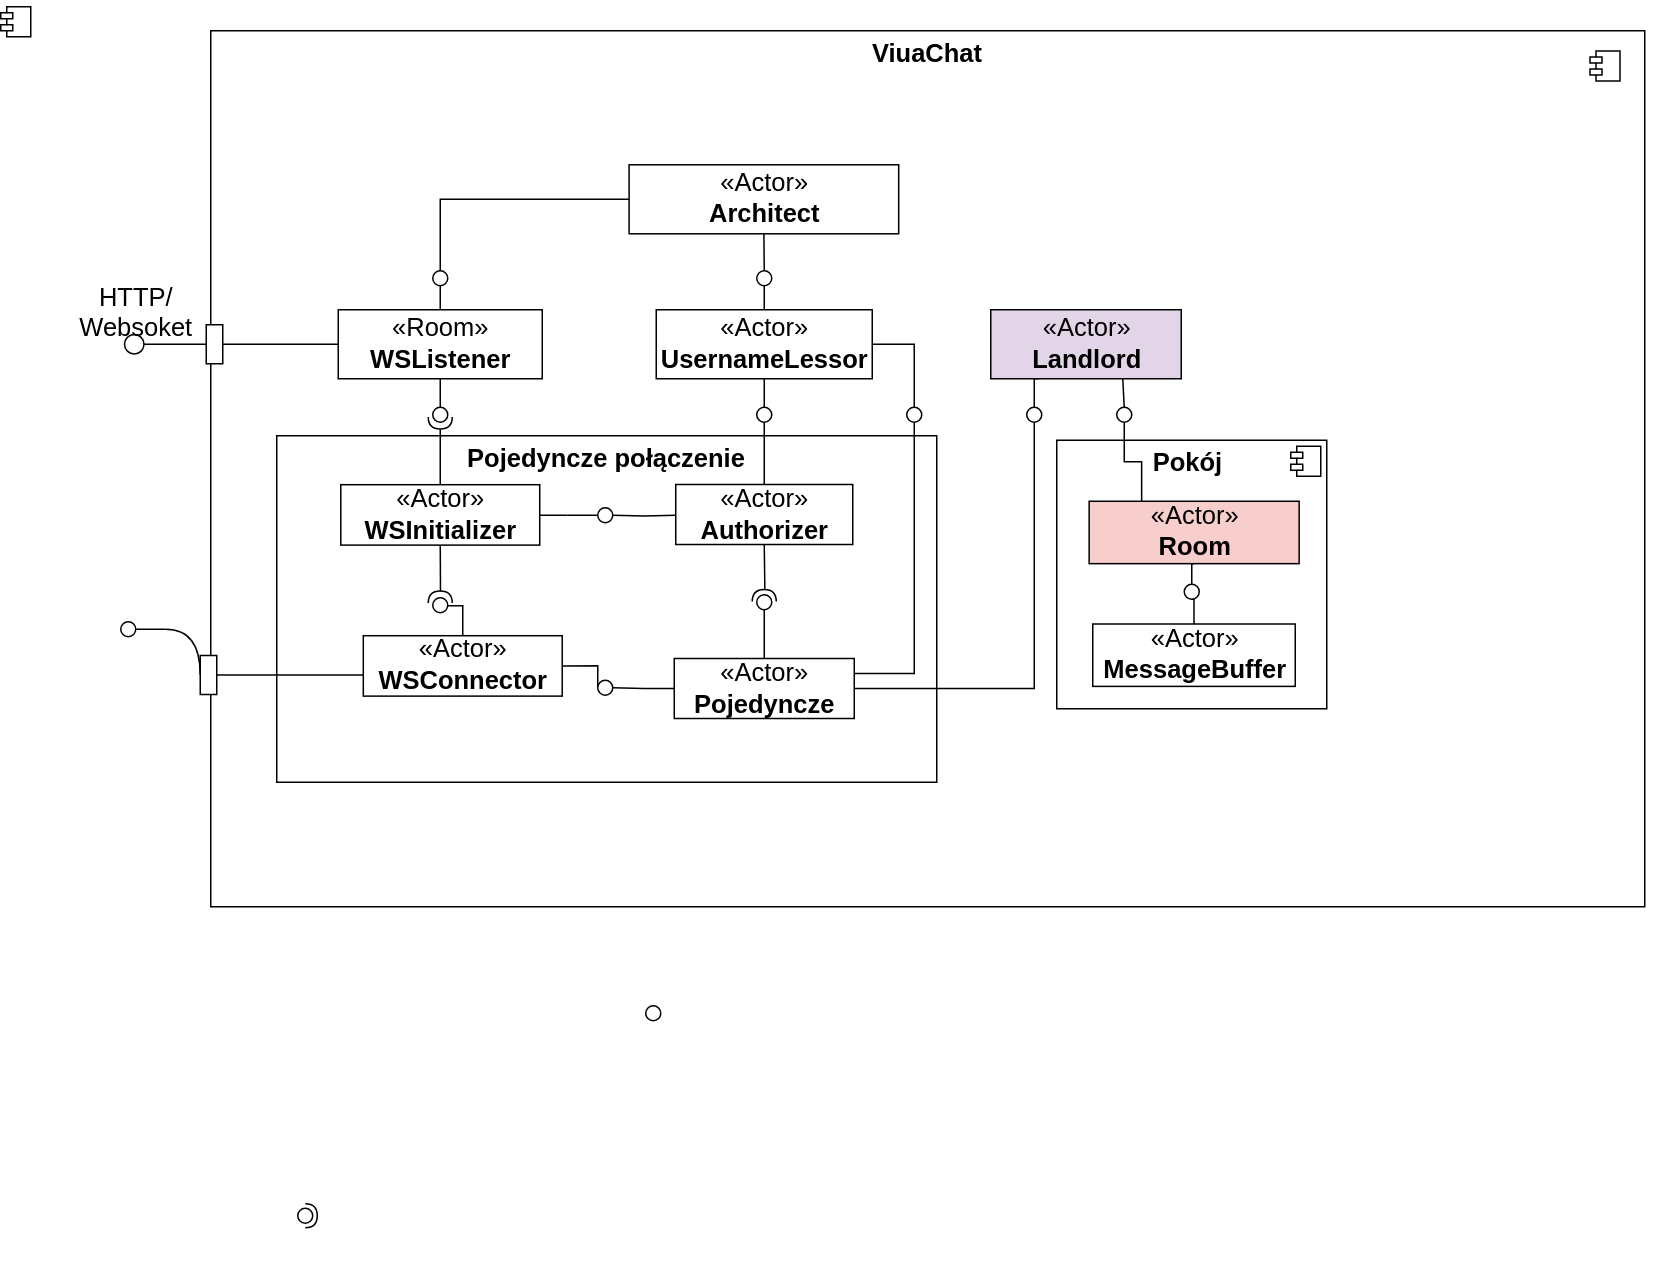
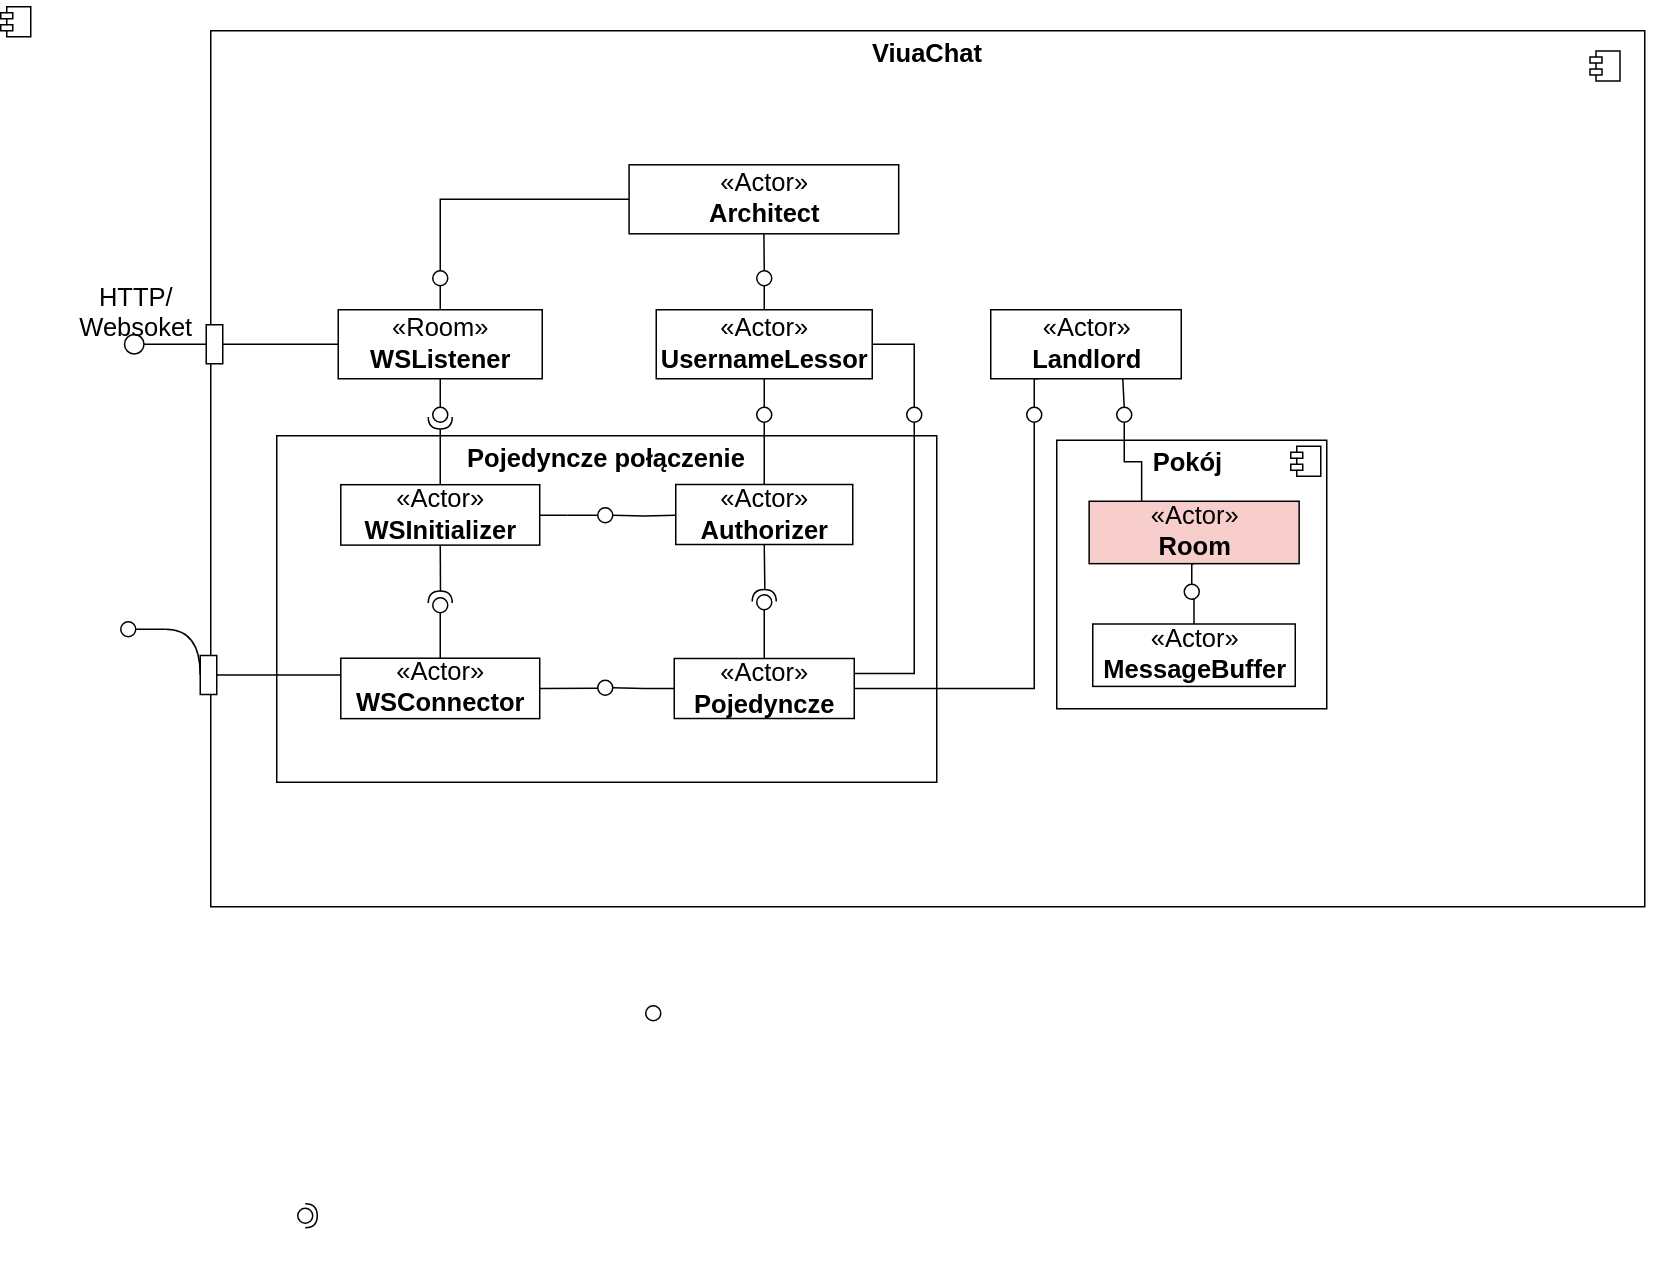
node "«Actor»Landlord": fillcolor #e1d5e7 -> #ffffff
node "«Actor»WSConnector": moved (463, 666) -> (440, 688)
